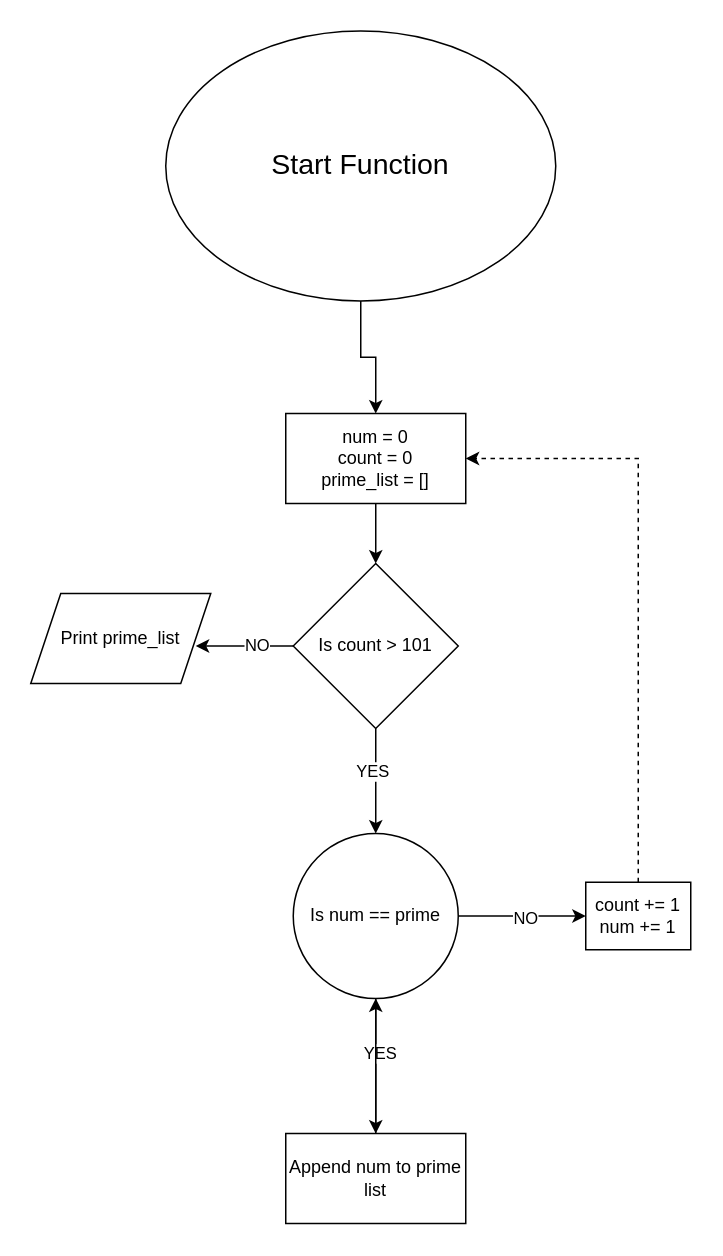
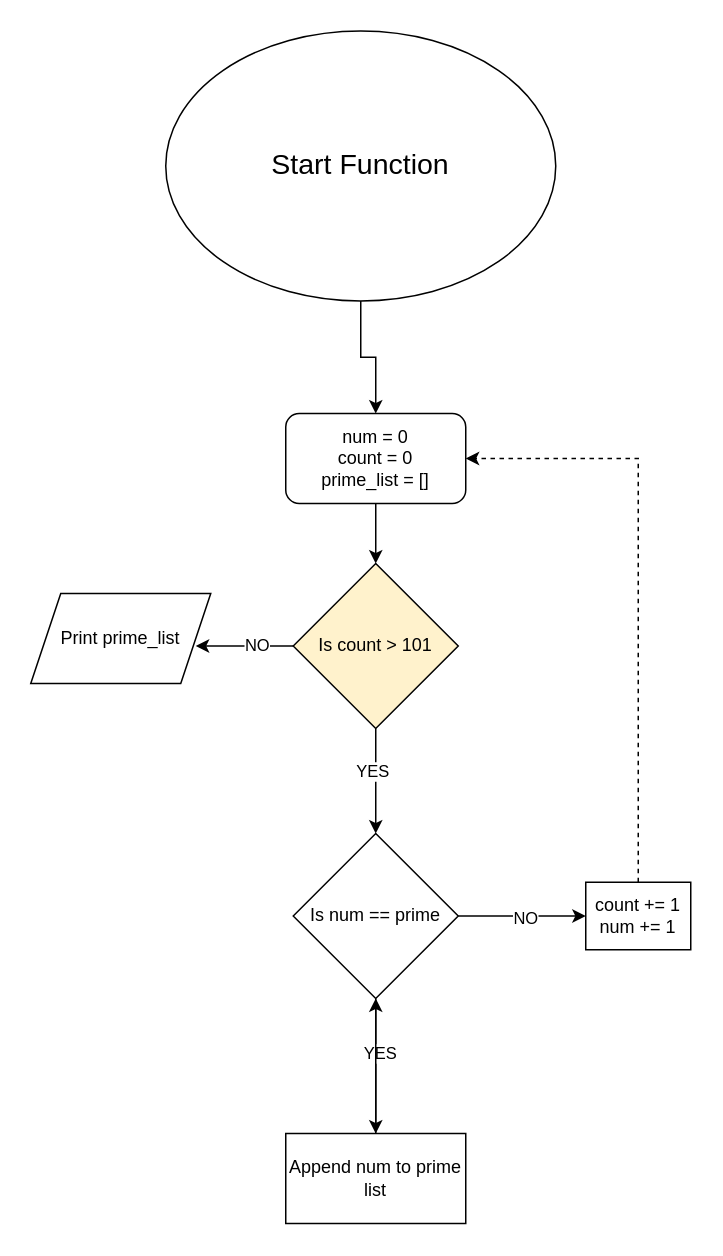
node "num = 0 count = 0 prime_list = []": shape rectangle -> rounded rectangle
node "Is count > 101": fillcolor #ffffff -> #fff2cc
node "Is num == prime": shape ellipse -> diamond
